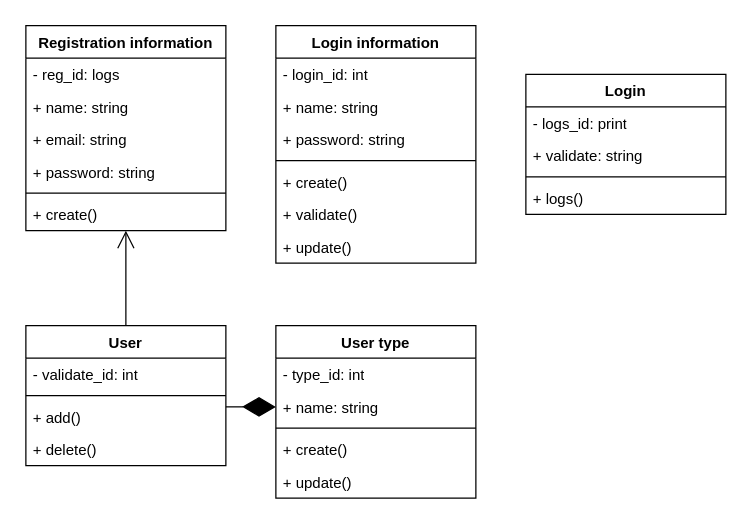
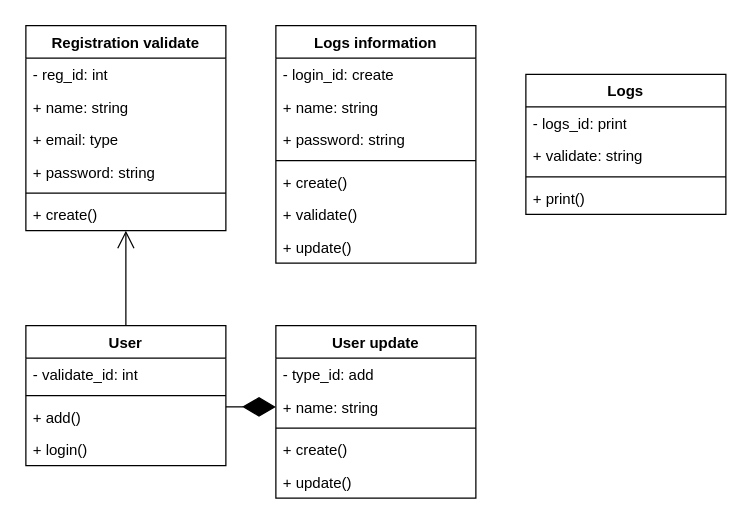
node "Registration information": label "Registration information" -> "Registration validate"
node "Login information": label "Login information" -> "Logs information"
node "- reg_id: logs": label "- reg_id: logs" -> "- reg_id: int"
node "- login_id: int": label "- login_id: int" -> "- login_id: create"
node "Login": label "Login" -> "Logs"
node "+ email: string": label "+ email: string" -> "+ email: type"
node "+ logs()": label "+ logs()" -> "+ print()"
node "User type": label "User type" -> "User update"
node "- type_id: int": label "- type_id: int" -> "- type_id: add"
node "+ delete()": label "+ delete()" -> "+ login()"
